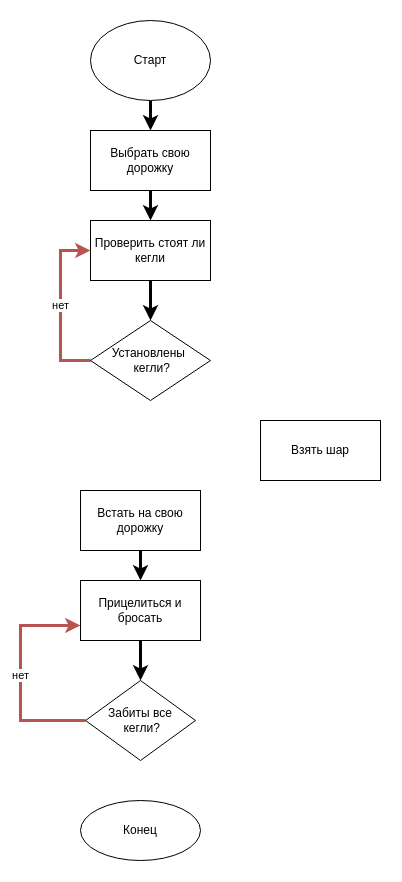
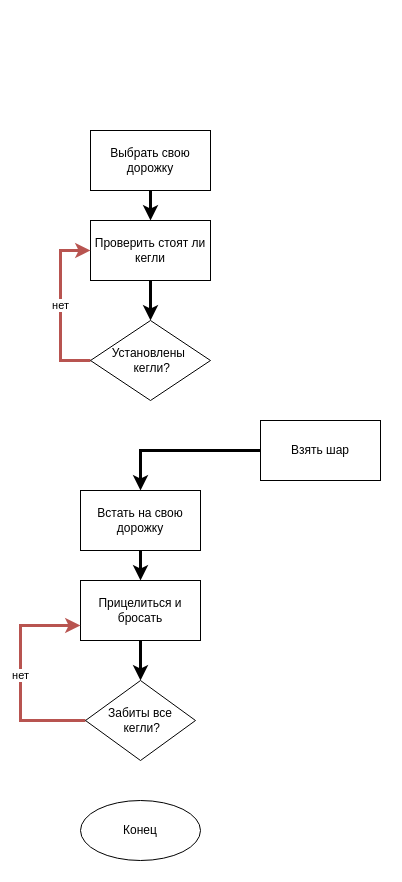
node "Старт": removed
edge "Старт" -> "Выбрать свою дорожку": removed
edge "Взять шар" -> "Встать на свою дорожку": added
